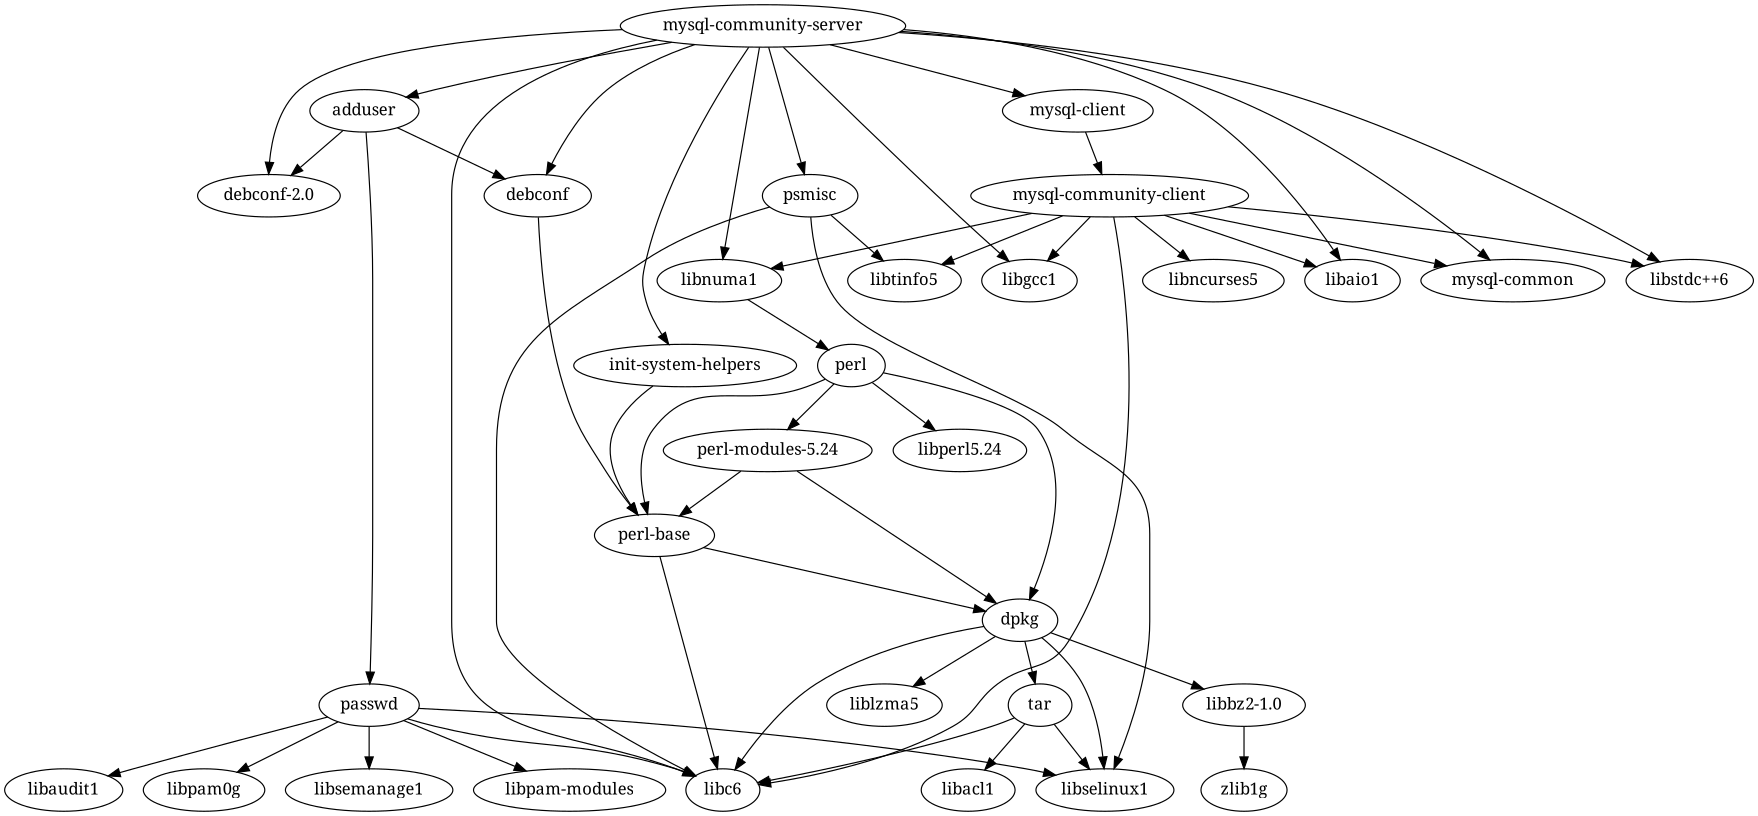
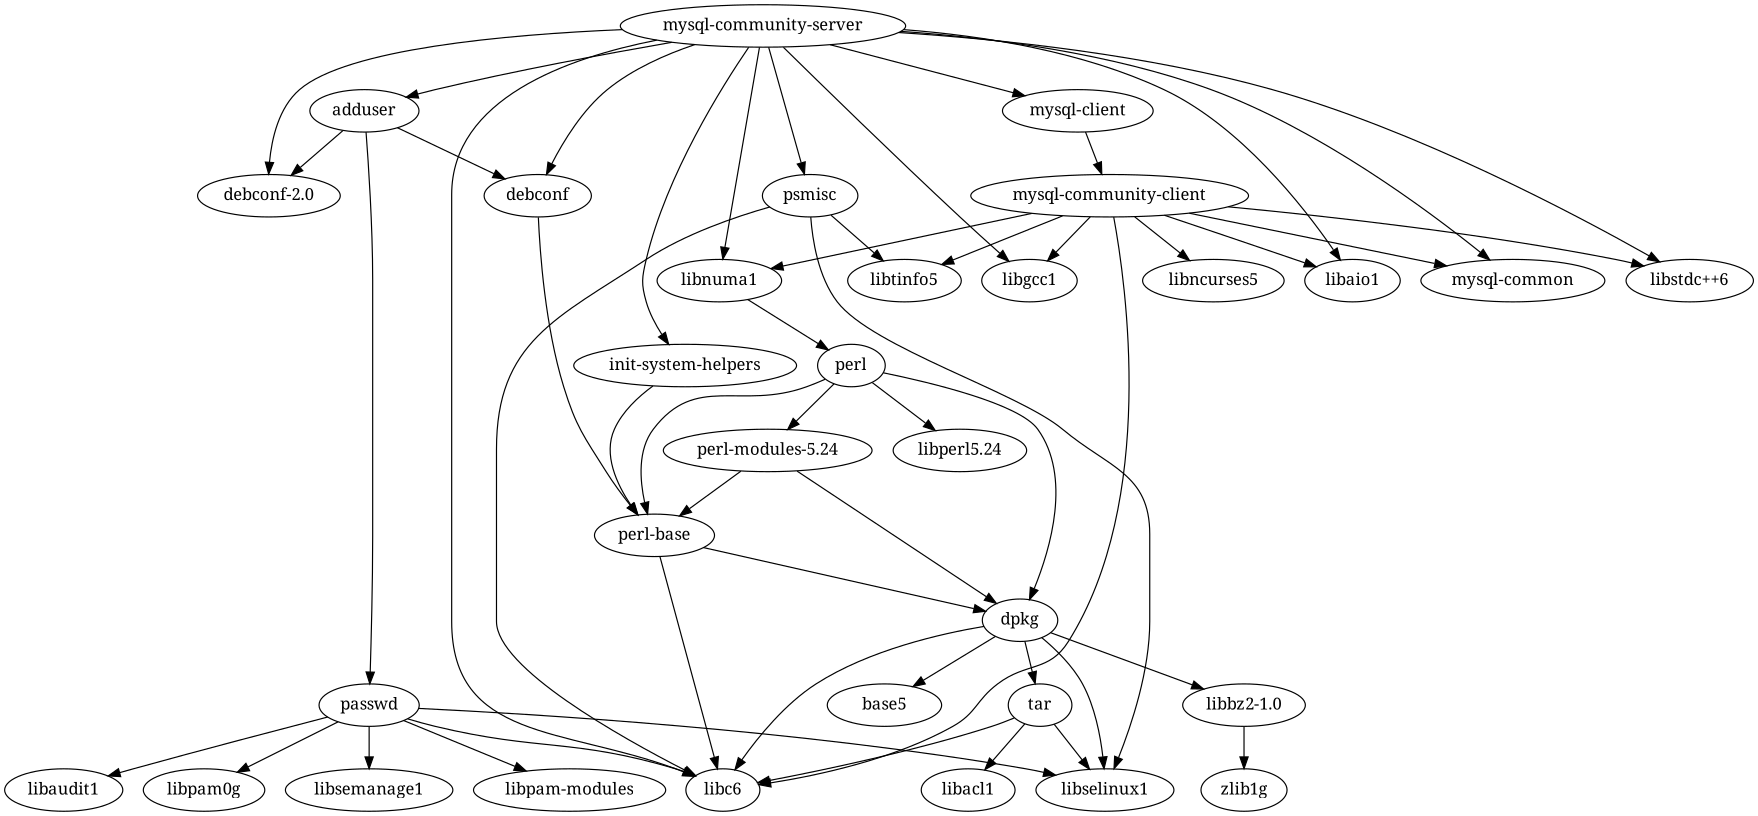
node "liblzma5": label "liblzma5" -> "base5"
